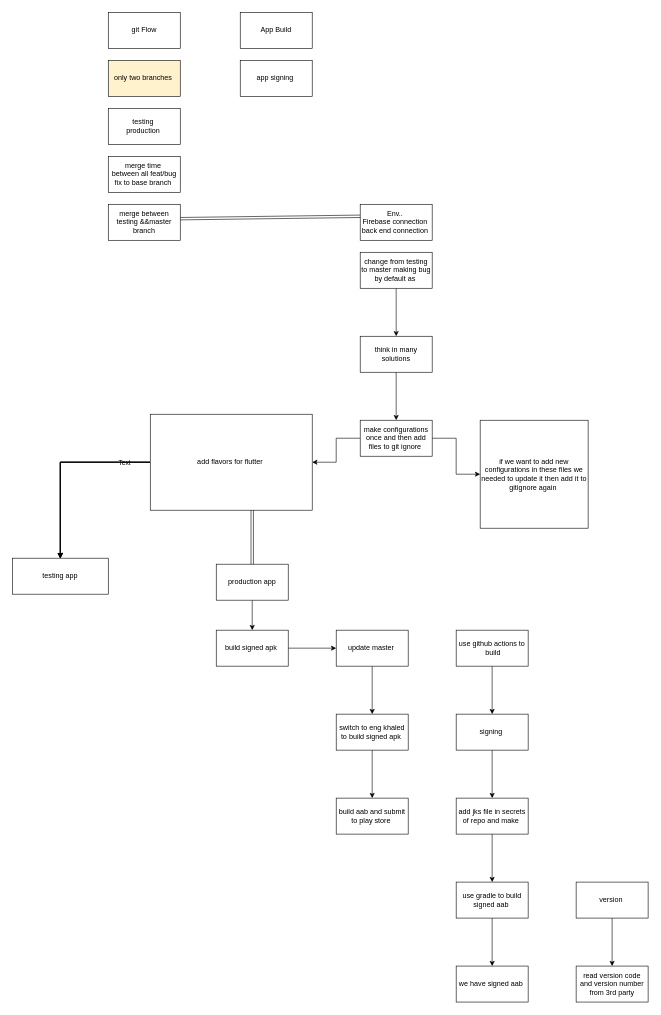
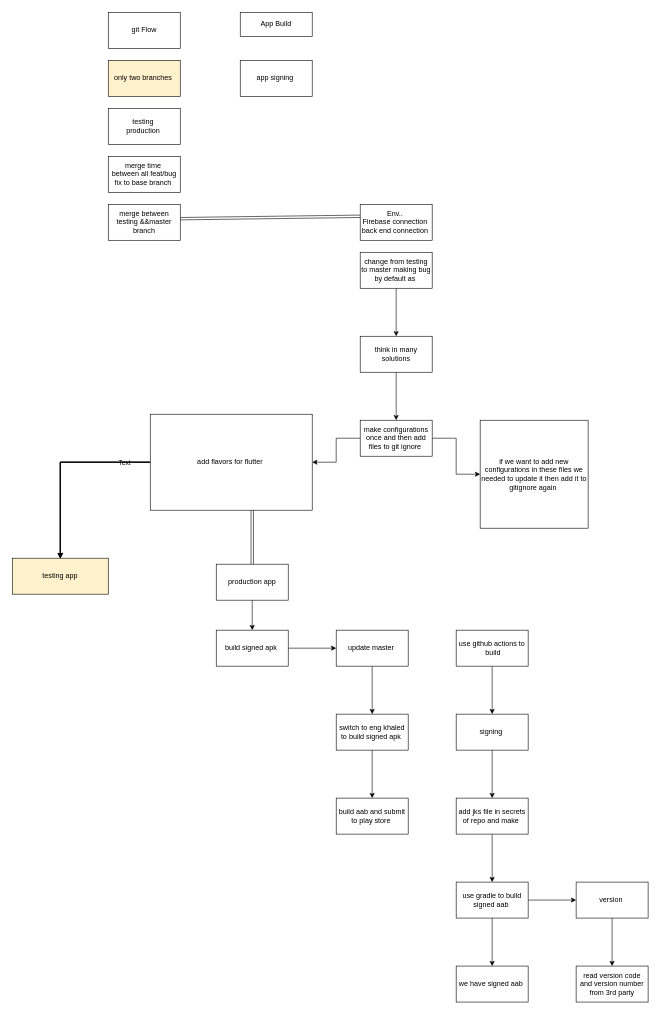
node "App Build": size 72x36 -> 72x24
node "testing app": fillcolor #ffffff -> #fff2cc
edge "use gradle to build signed aab" -> "version": added
